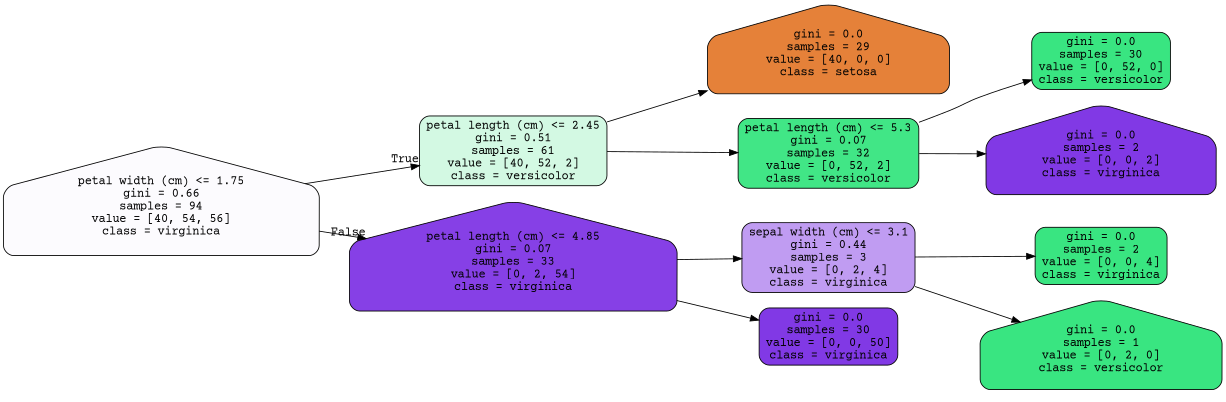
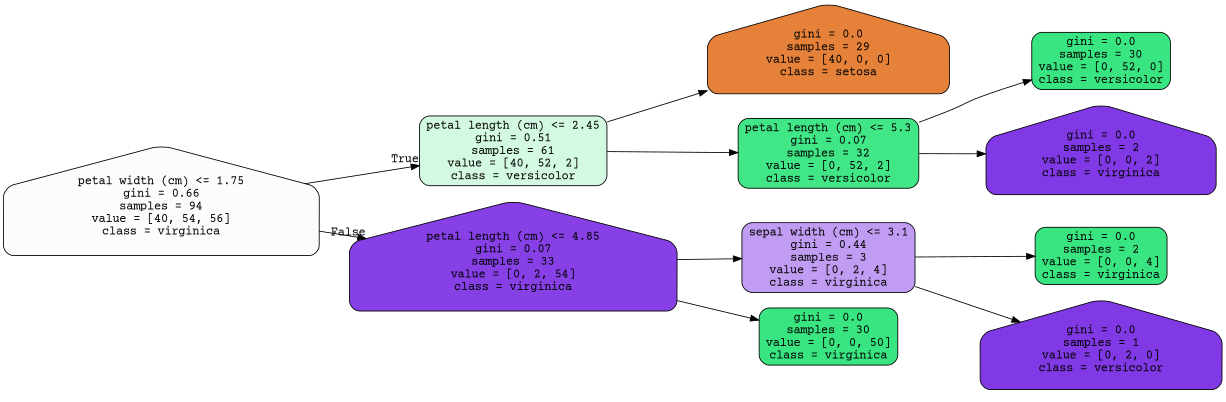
node "gini = 0.0 samples = 30 value = [0, 0, 50] class = virginica": fillcolor #8139e5 -> #39e581
node "gini = 0.0 samples = 1 value = [0, 2, 0] class = versicolor": fillcolor #39e581 -> #8139e5
